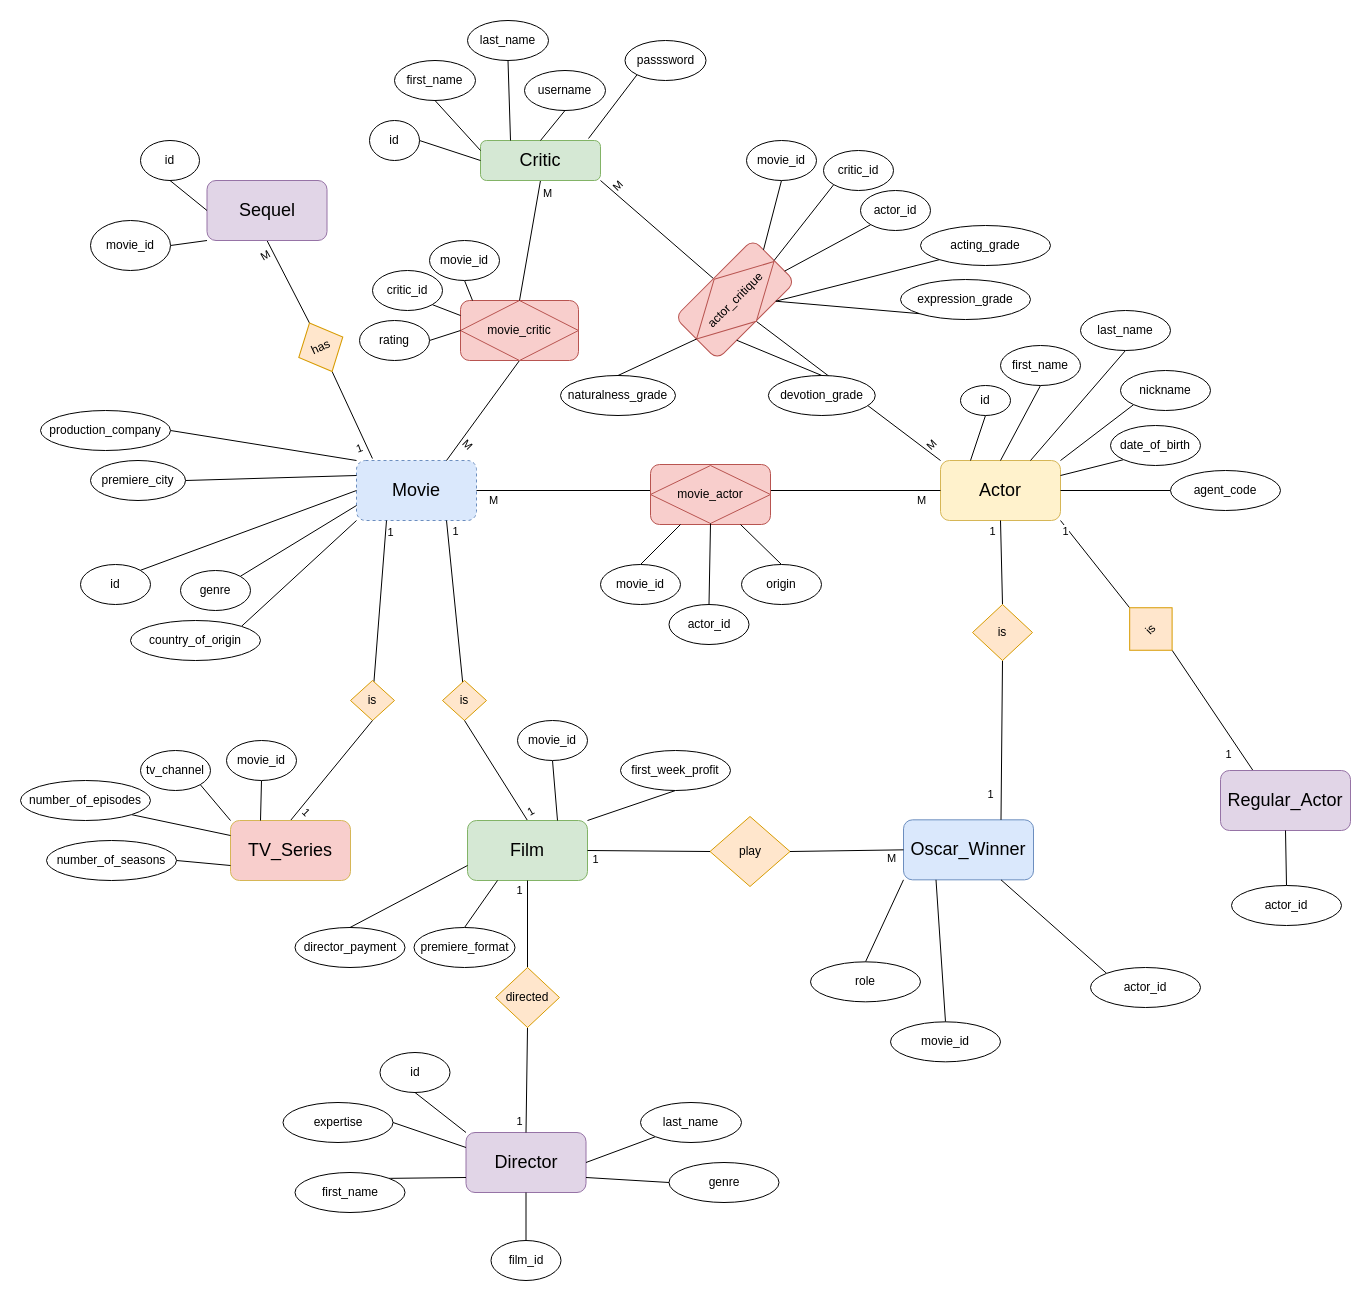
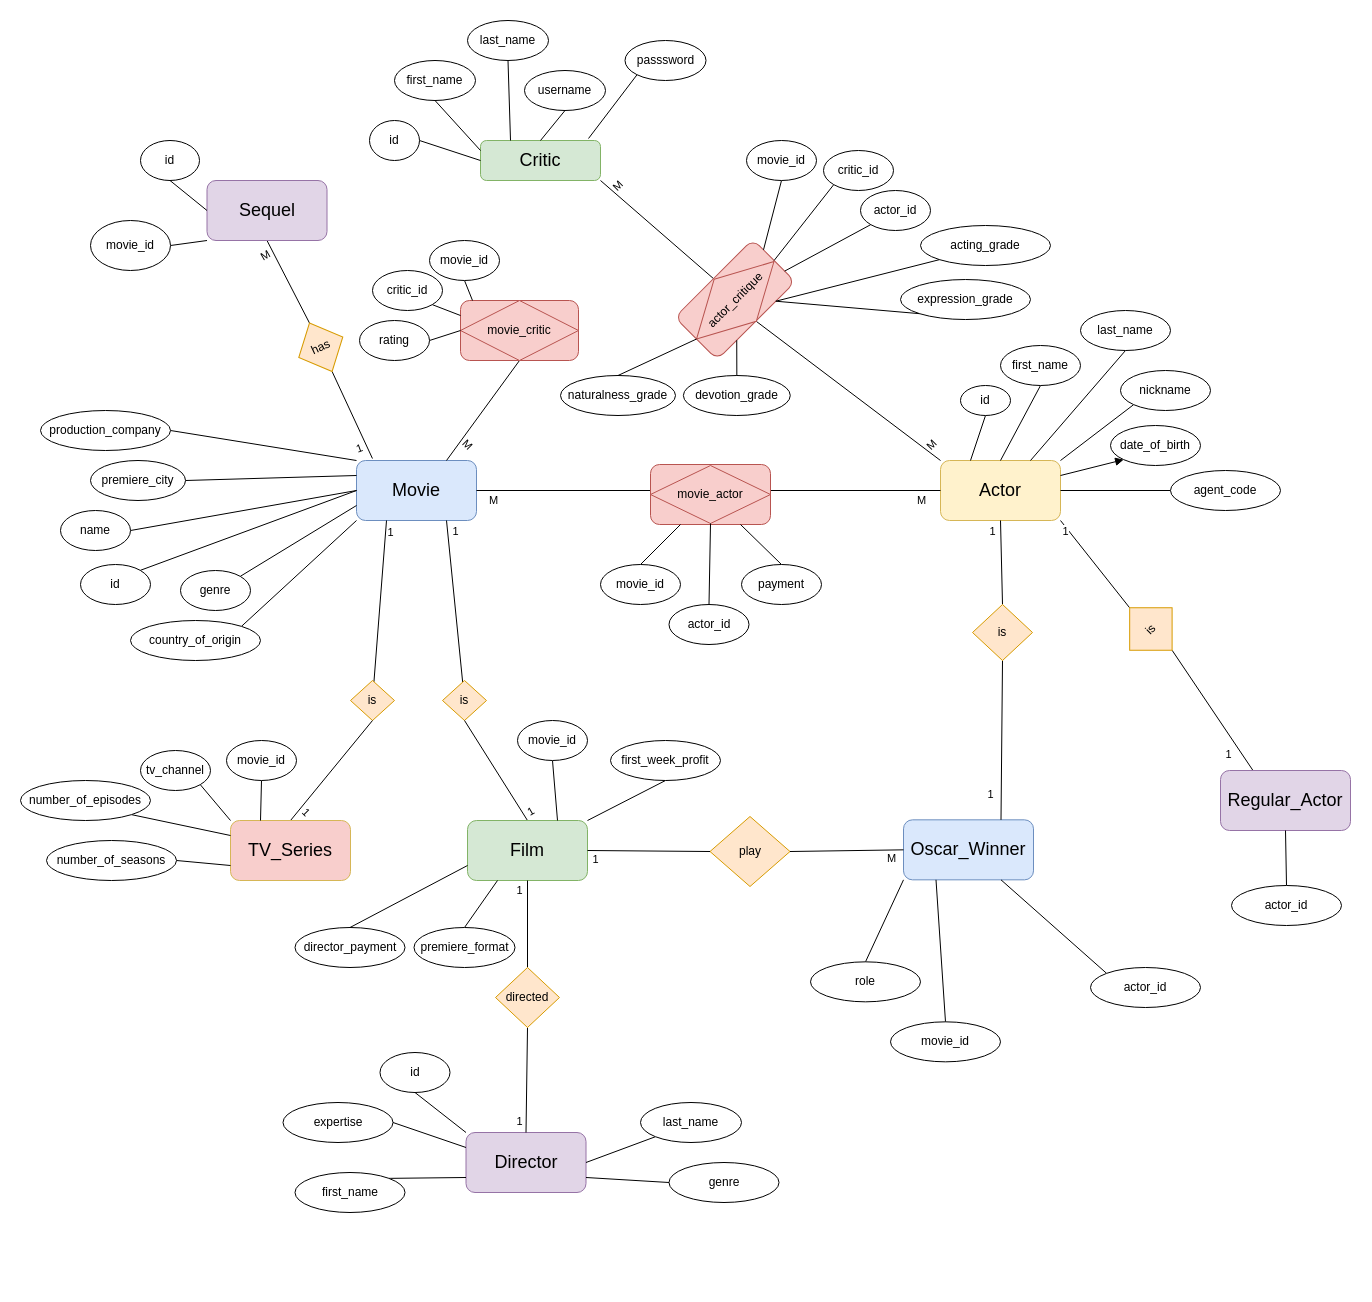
edge "Critic" -- "movie_critic": removed, label "M"
node "devotion_grade": moved (822, 396) -> (737, 396)
edge "date_of_birth" -- "Actor": arrowhead none -> block
node "Movie": style dashed -> solid
edge "Movie" -- "name": added
node "name": added
node "origin": label "origin" -> "payment"
node "first_week_profit": moved (676, 771) -> (666, 761)
edge "Director" -- "film_id": removed
node "film_id": removed
